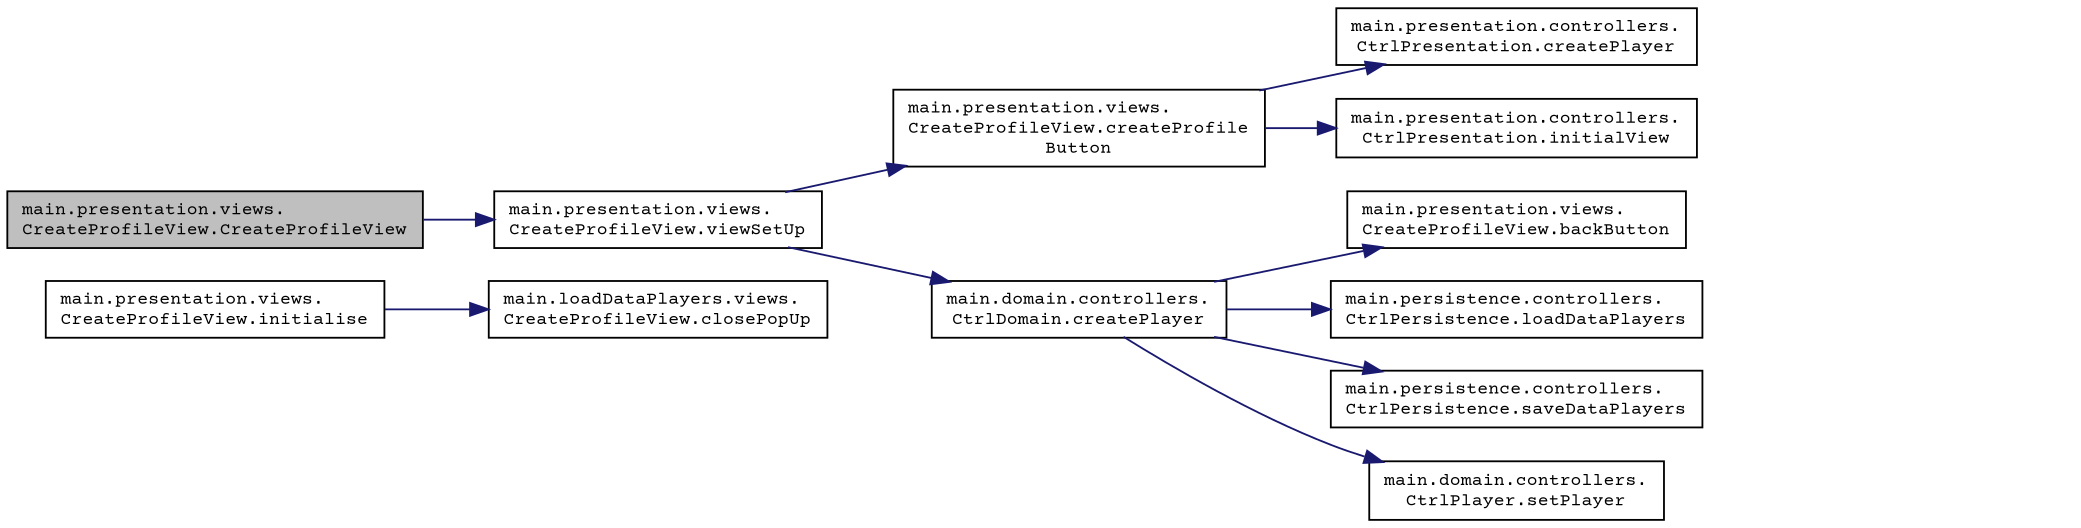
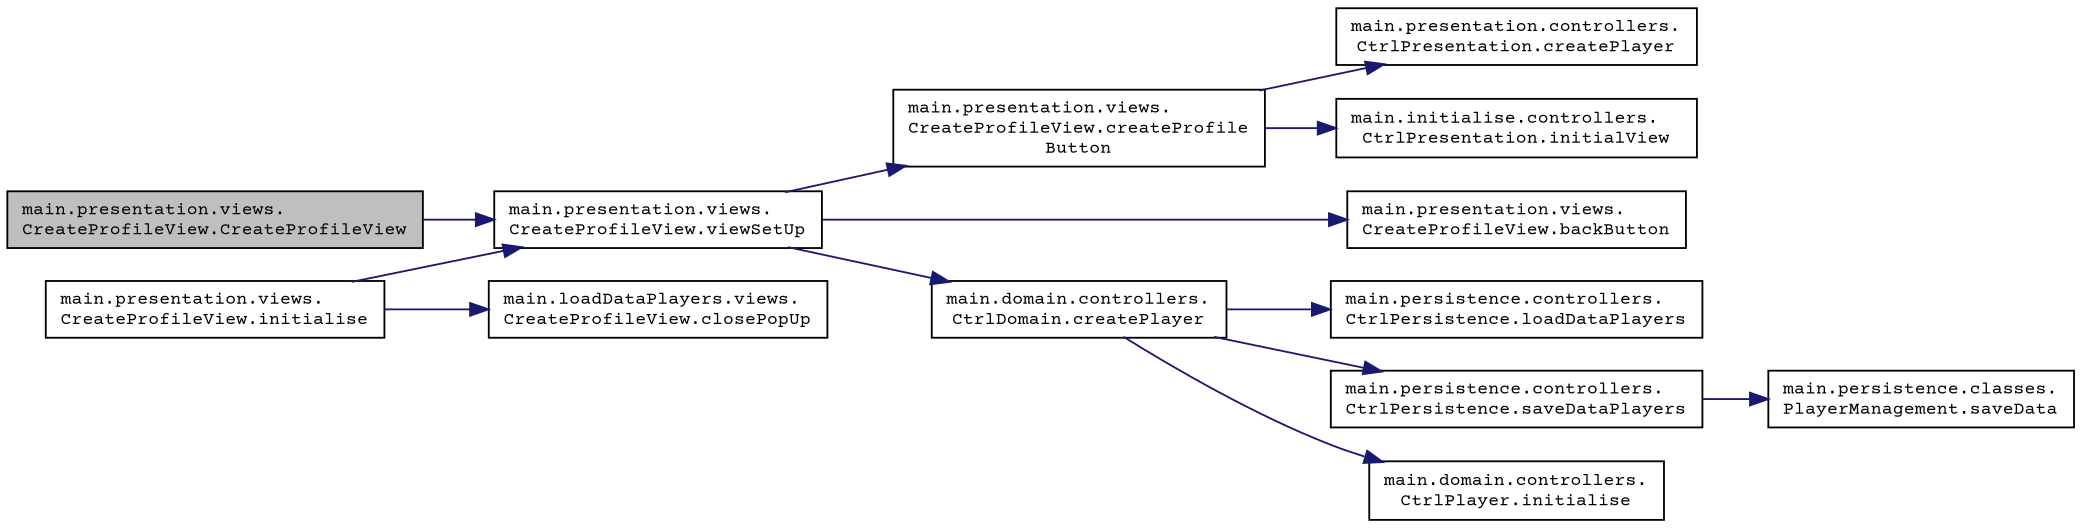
node "main.presentation.controllers. CtrlPresentation.initialView": label "main.presentation.controllers. CtrlPresentation.initialView" -> "main.initialise.controllers. CtrlPresentation.initialView"
edge "main.presentation.views. CreateProfileView.initialise" -> "main.presentation.views. CreateProfileView.viewSetUp": added
edge "main.domain.controllers. CtrlDomain.createPlayer" -> "main.presentation.views. CreateProfileView.backButton": now "main.presentation.views. CreateProfileView.viewSetUp" -> "main.presentation.views. CreateProfileView.backButton"
node "main.persistence.classes. PlayerManagement.saveData": added
node "main.domain.controllers. CtrlPlayer.setPlayer": label "main.domain.controllers. CtrlPlayer.setPlayer" -> "main.domain.controllers. CtrlPlayer.initialise"
